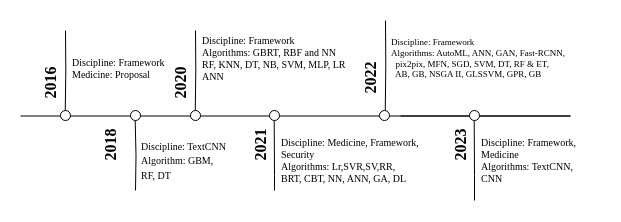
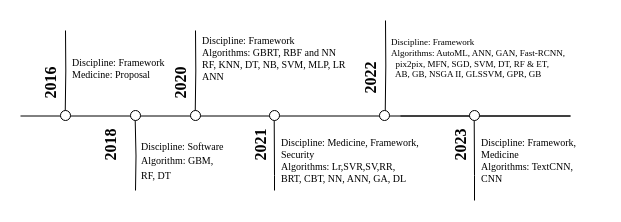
node "Discipline: TextCNN Algorithm: GBM, RF, DT": label "Discipline: TextCNN Algorithm: GBM, RF, DT" -> "Discipline: Software Algorithm: GBM, RF, DT"
